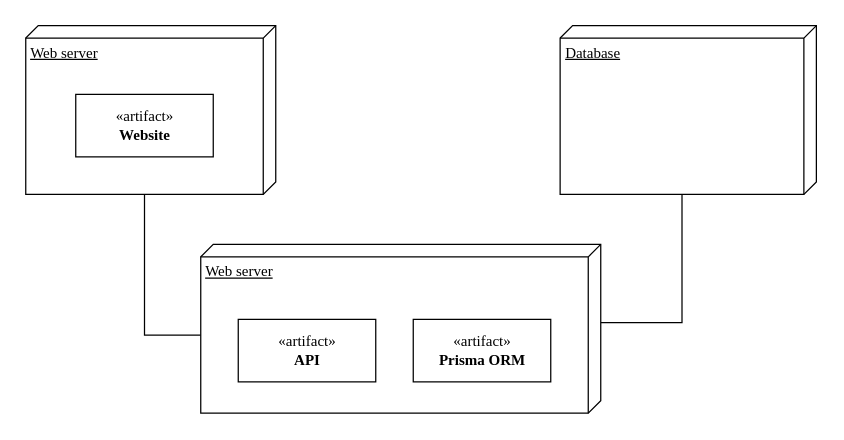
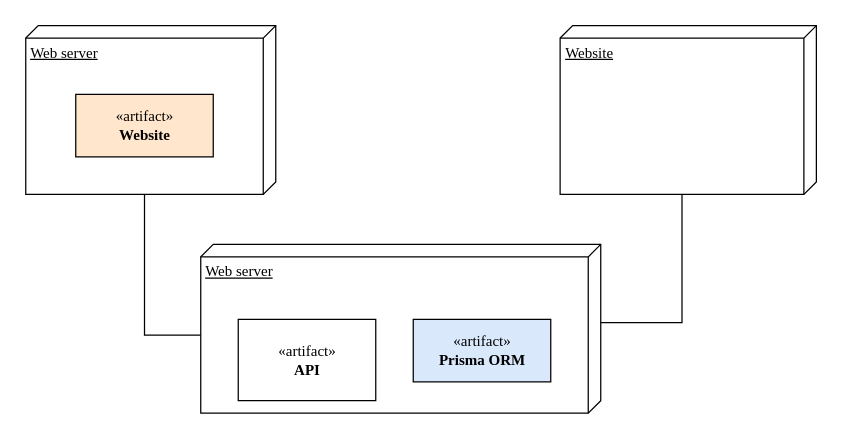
node "Database": label "Database" -> "Website"
node "«artifact» Website": fillcolor #ffffff -> #ffe6cc
node "«artifact» API": size 138x63 -> 138x81
node "«artifact» Prisma ORM": fillcolor #ffffff -> #dae8fc
